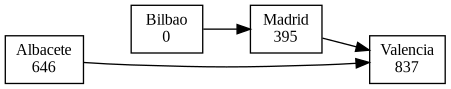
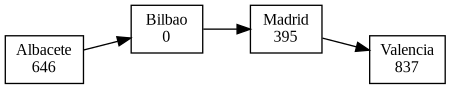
edge "Albacete 646" -> "Valencia 837": now "Albacete 646" -> "Bilbao 0"
